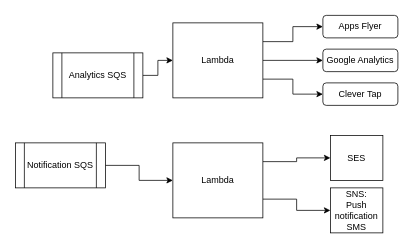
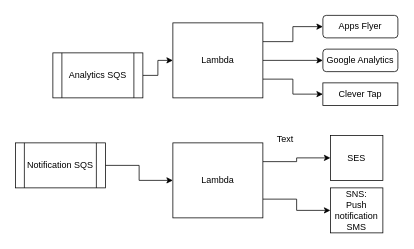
node "Clever Tap": shape rounded rectangle -> rectangle
node "Text": added
